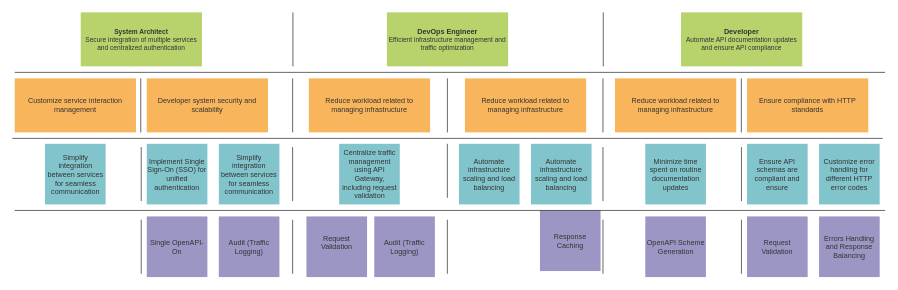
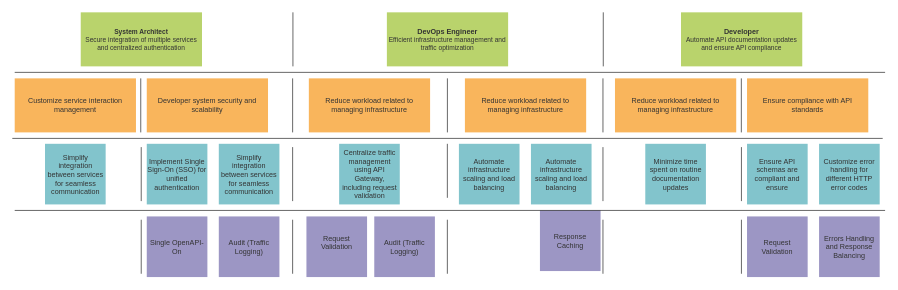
node "Ensure compliance with HTTP standards": label "Ensure compliance with HTTP standards" -> "Ensure compliance with API standards"
node "OpenAPI Scheme Generation": removed
